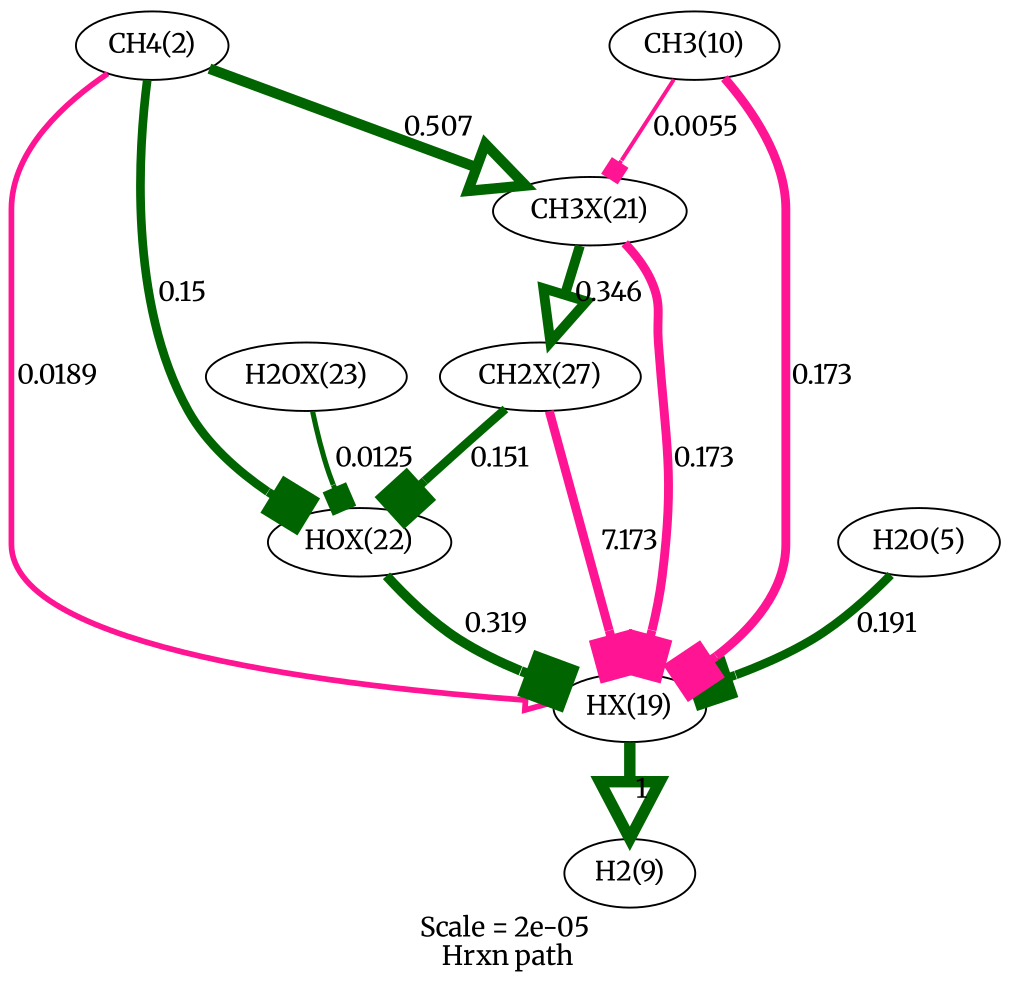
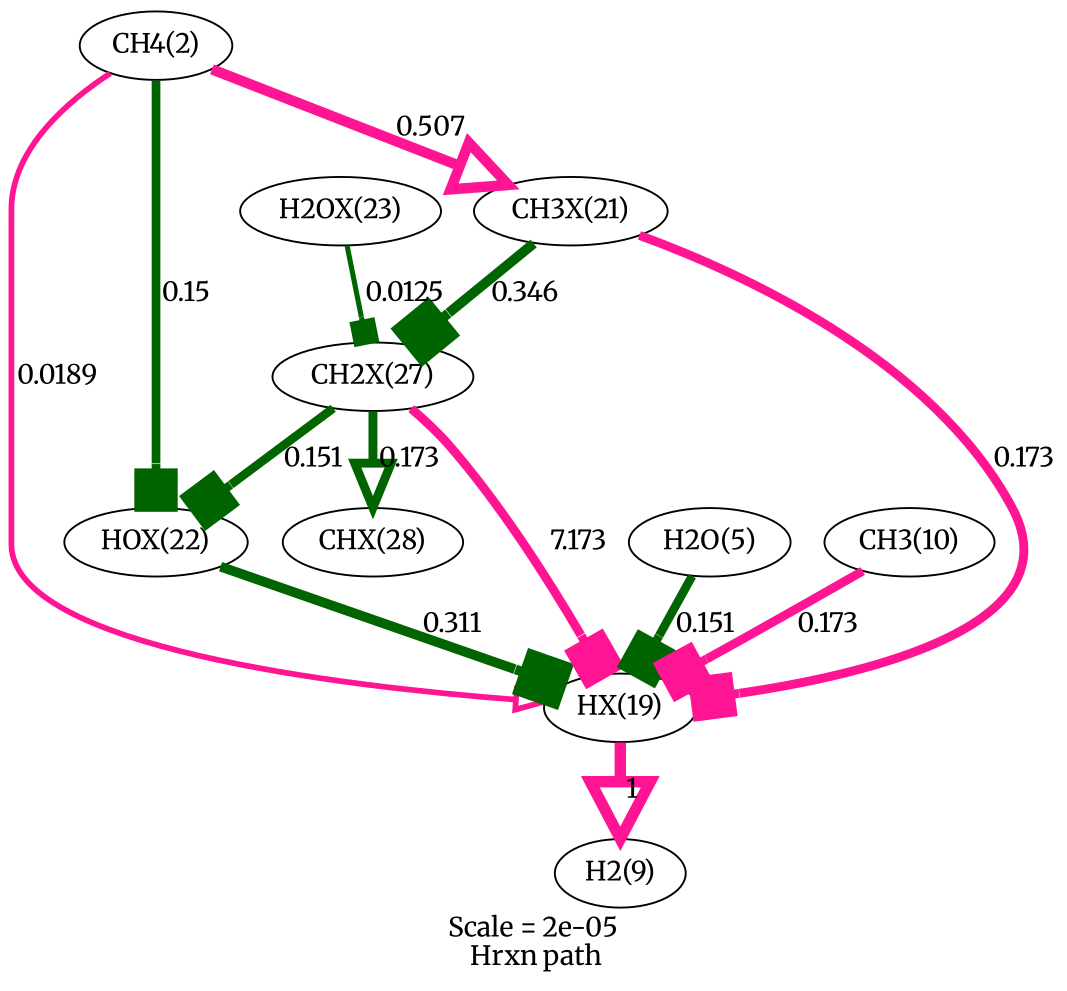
edge "CH4(2)" -> "CH3X(21)": color darkgreen -> deeppink
edge "CH3(10)" -> "CH3X(21)": removed, label "0.0055"
edge "CH3X(21)" -> "CH2X(27)": arrowhead onormal -> box
edge "H2OX(23)" -> "HOX(22)": now "H2OX(23)" -> "CH2X(27)"
node "CHX(28)": added
edge "HOX(22)" -> "HX(19)": label " 0.319" -> " 0.311"
edge "H2O(5)" -> "HX(19)": label " 0.191" -> " 0.151"
edge "HX(19)" -> "H2(9)": color darkgreen -> deeppink
